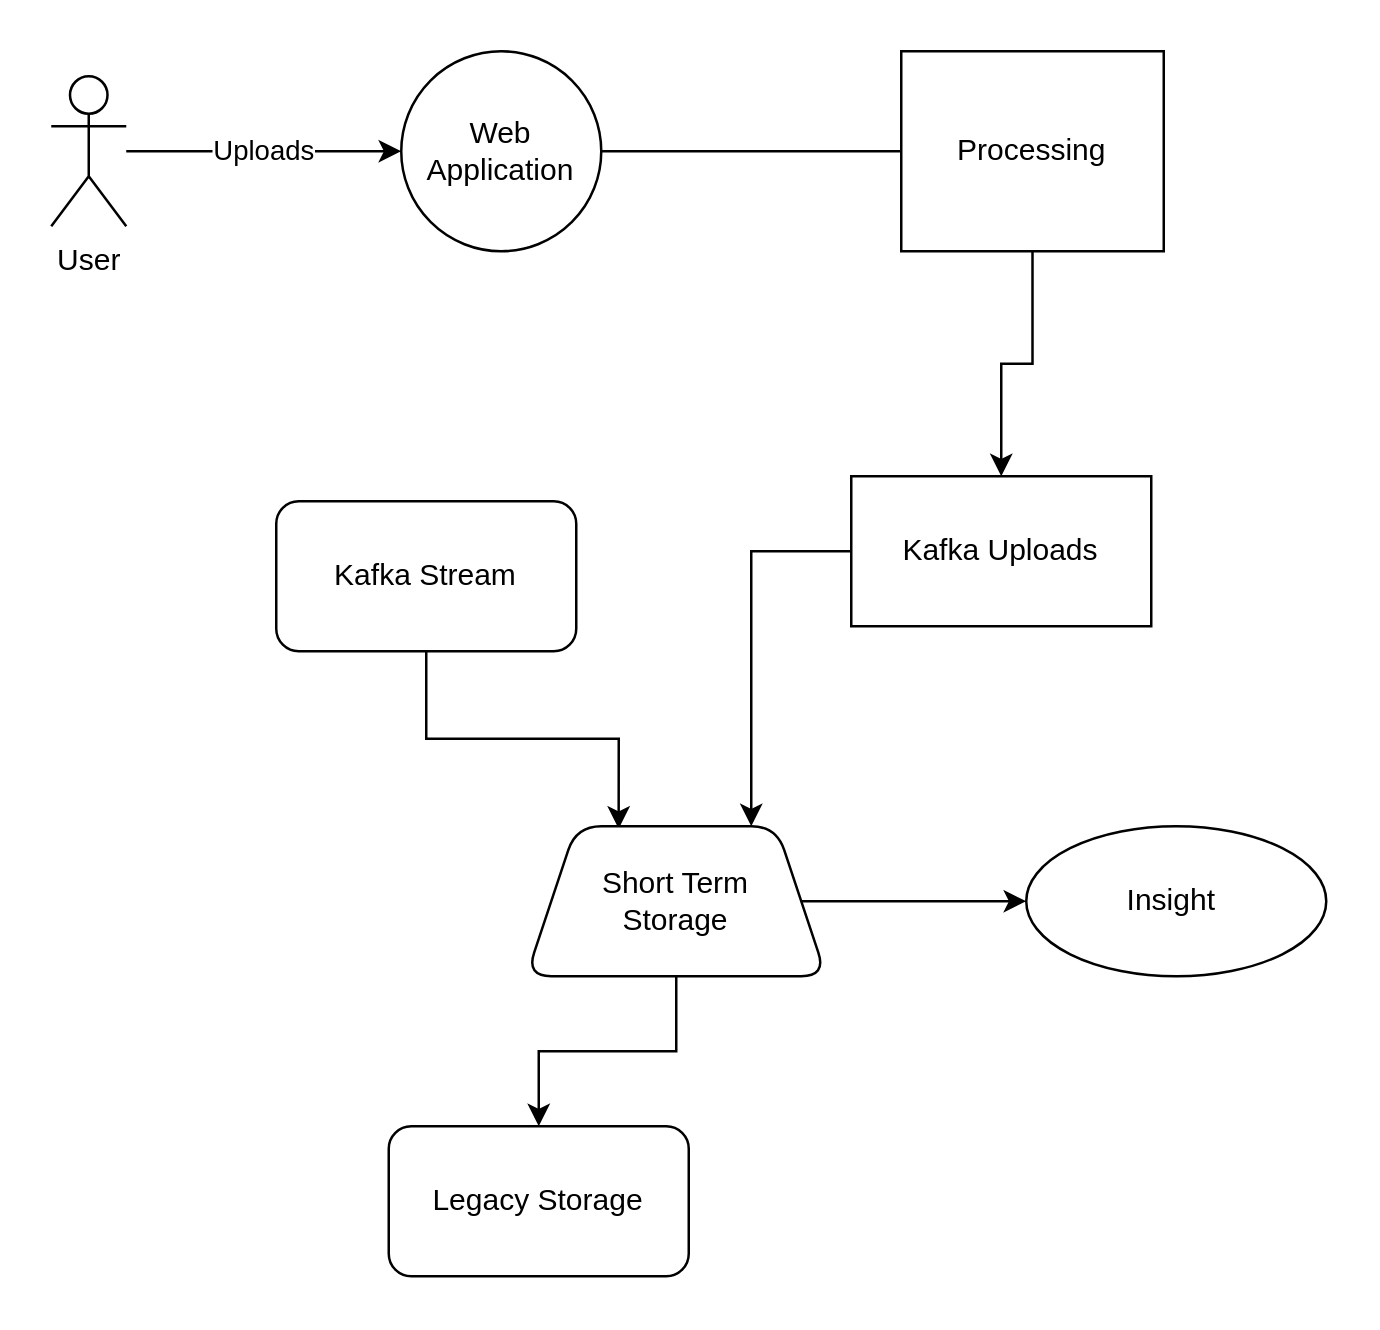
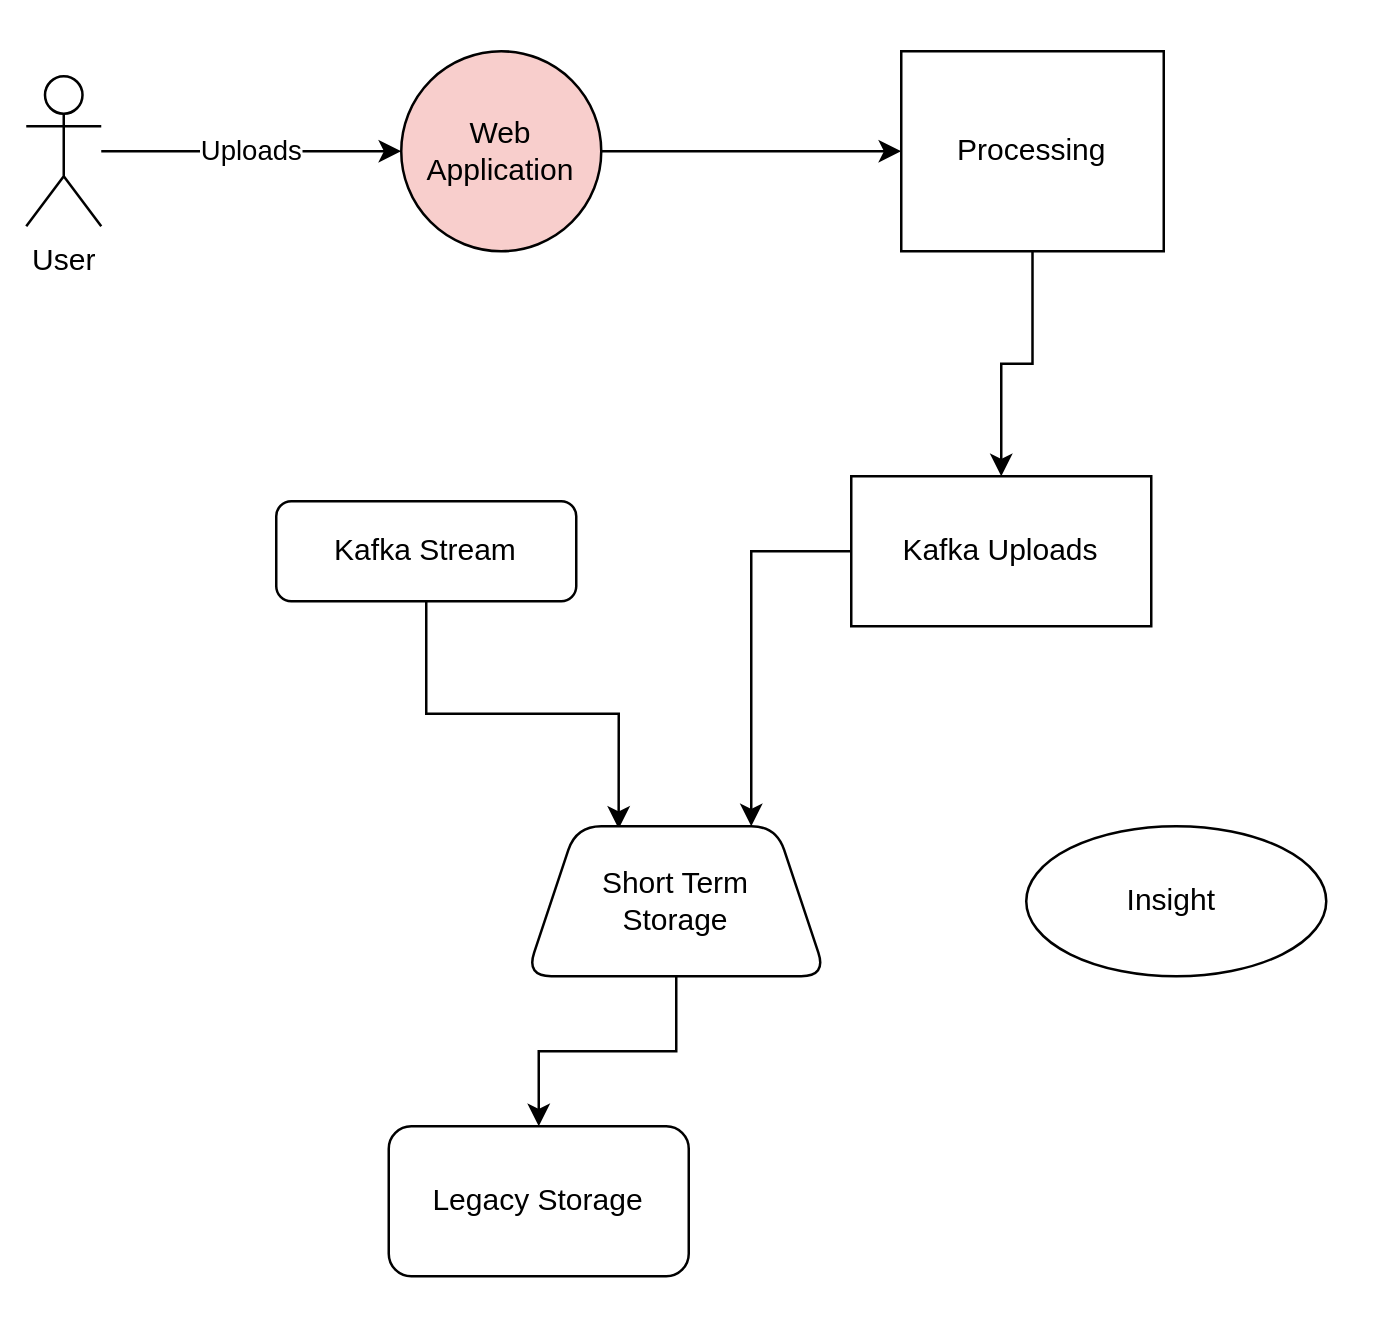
node "User": moved (89, 151) -> (64, 151)
node "Web Application": fillcolor #ffffff -> #f8cecc
edge "Web Application" -- "Processing": arrowhead none -> classic
node "Kafka Stream": size 300x150 -> 300x100
edge "Short Term Storage" -> "Insight": removed
